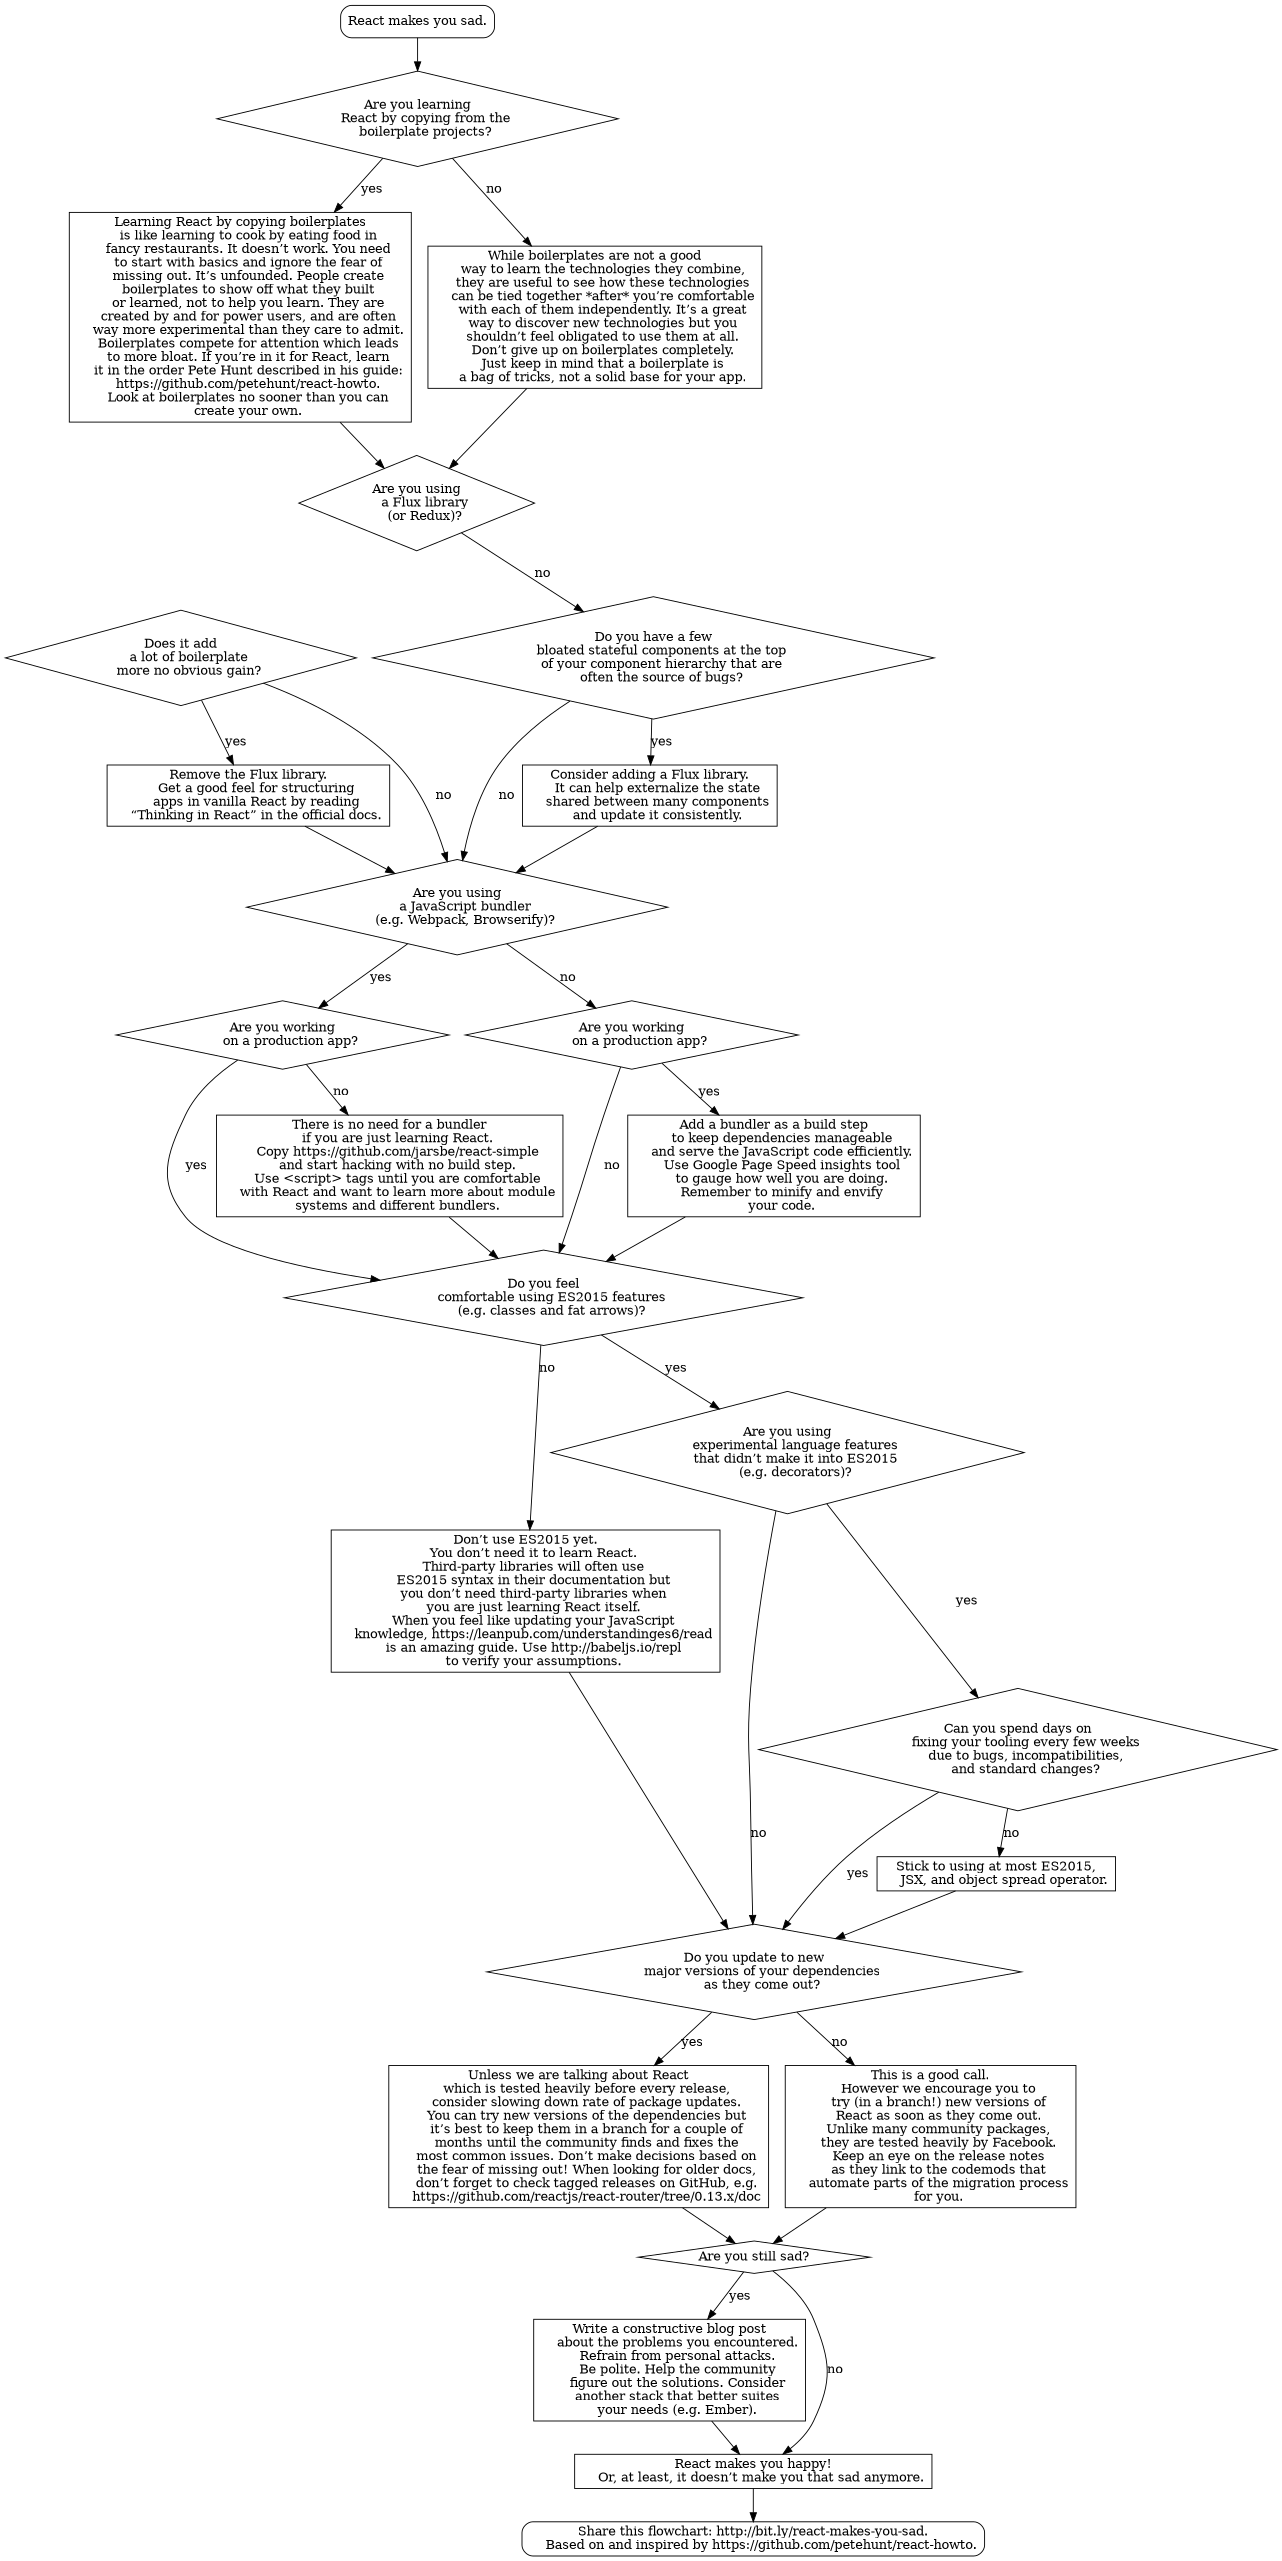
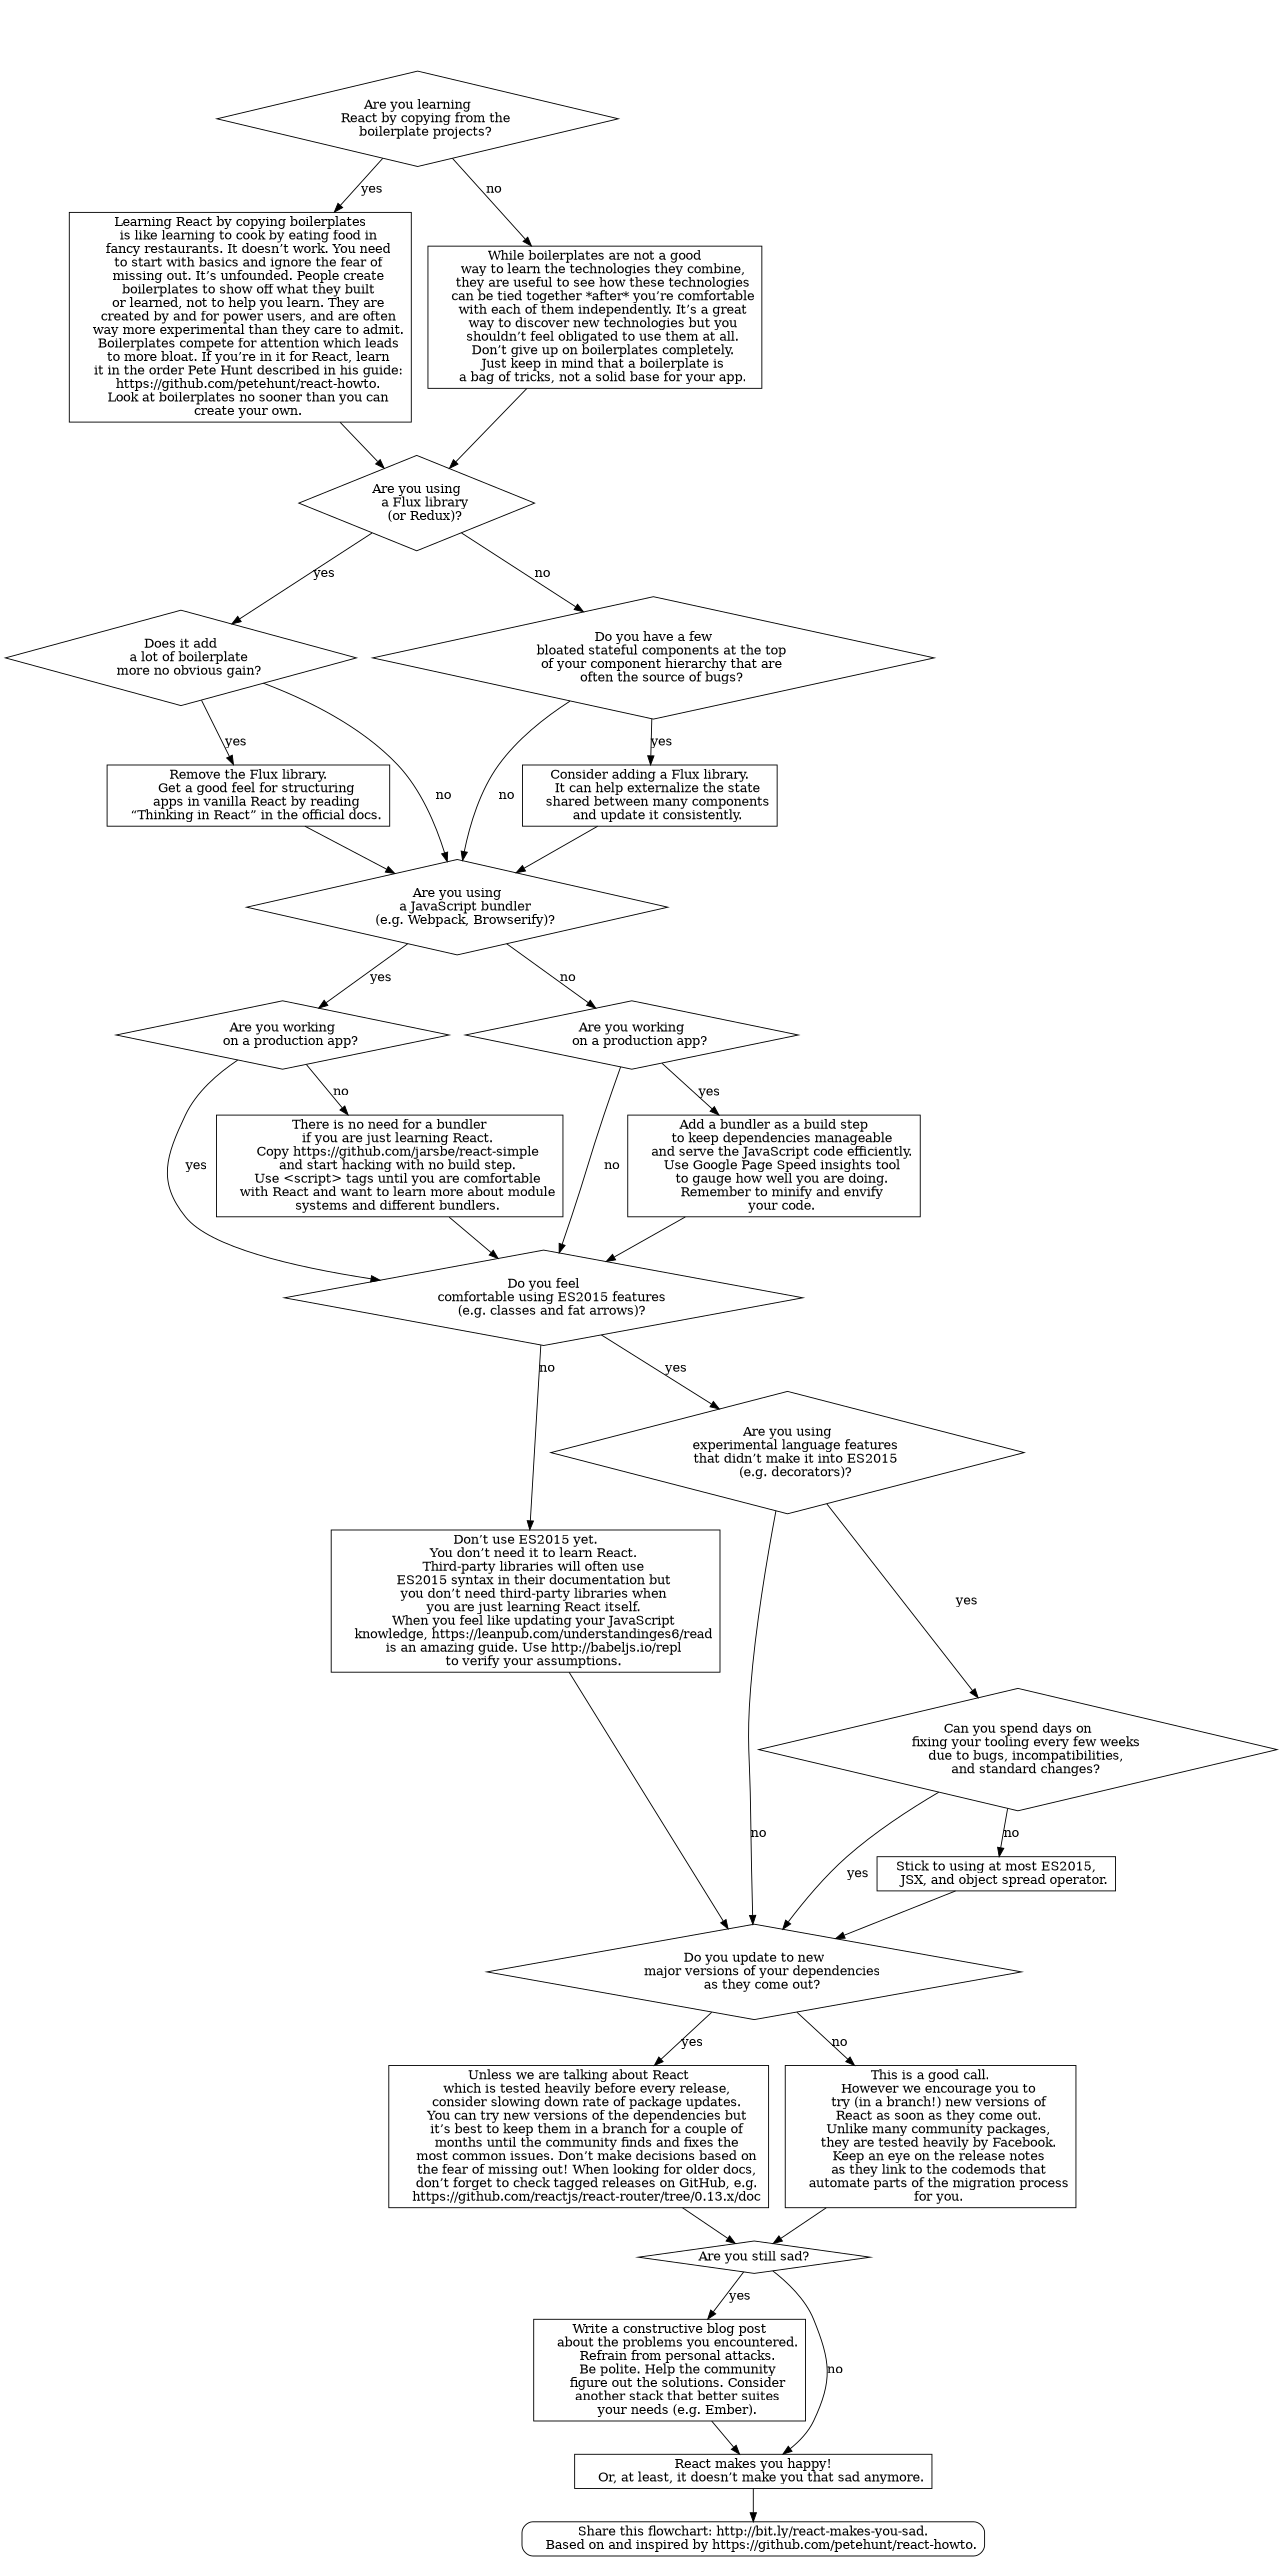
node "React makes you sad.": removed
edge "Are you using a Flux library (or Redux)?" -> "Does it add a lot of boilerplate more no obvious gain?": added, label "yes"
